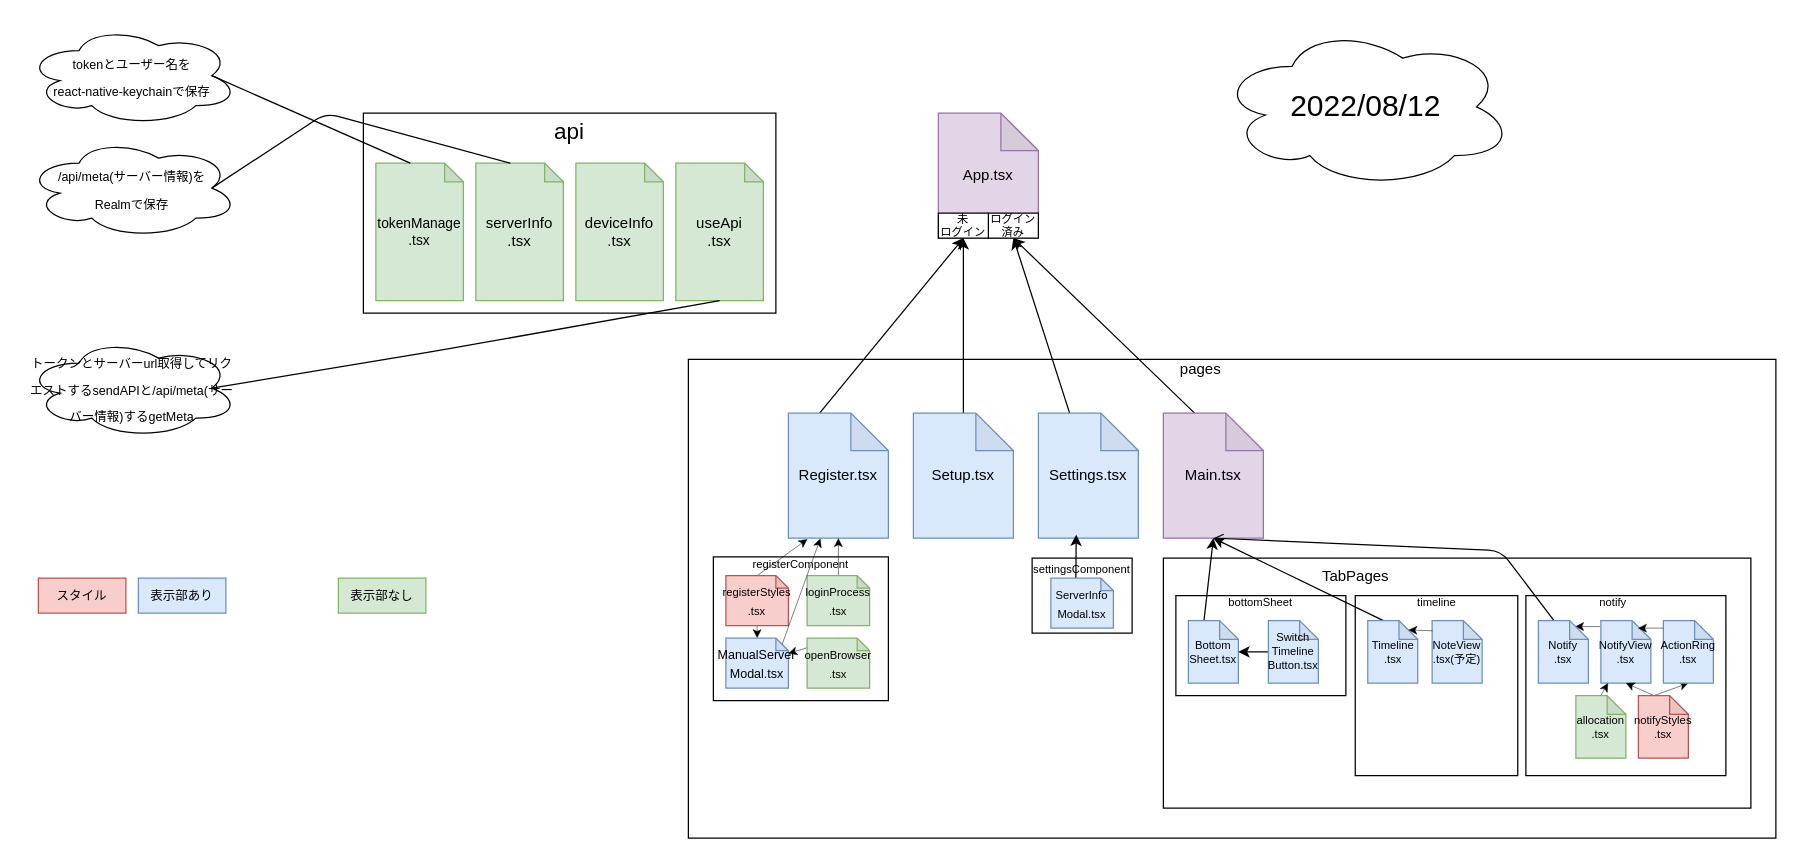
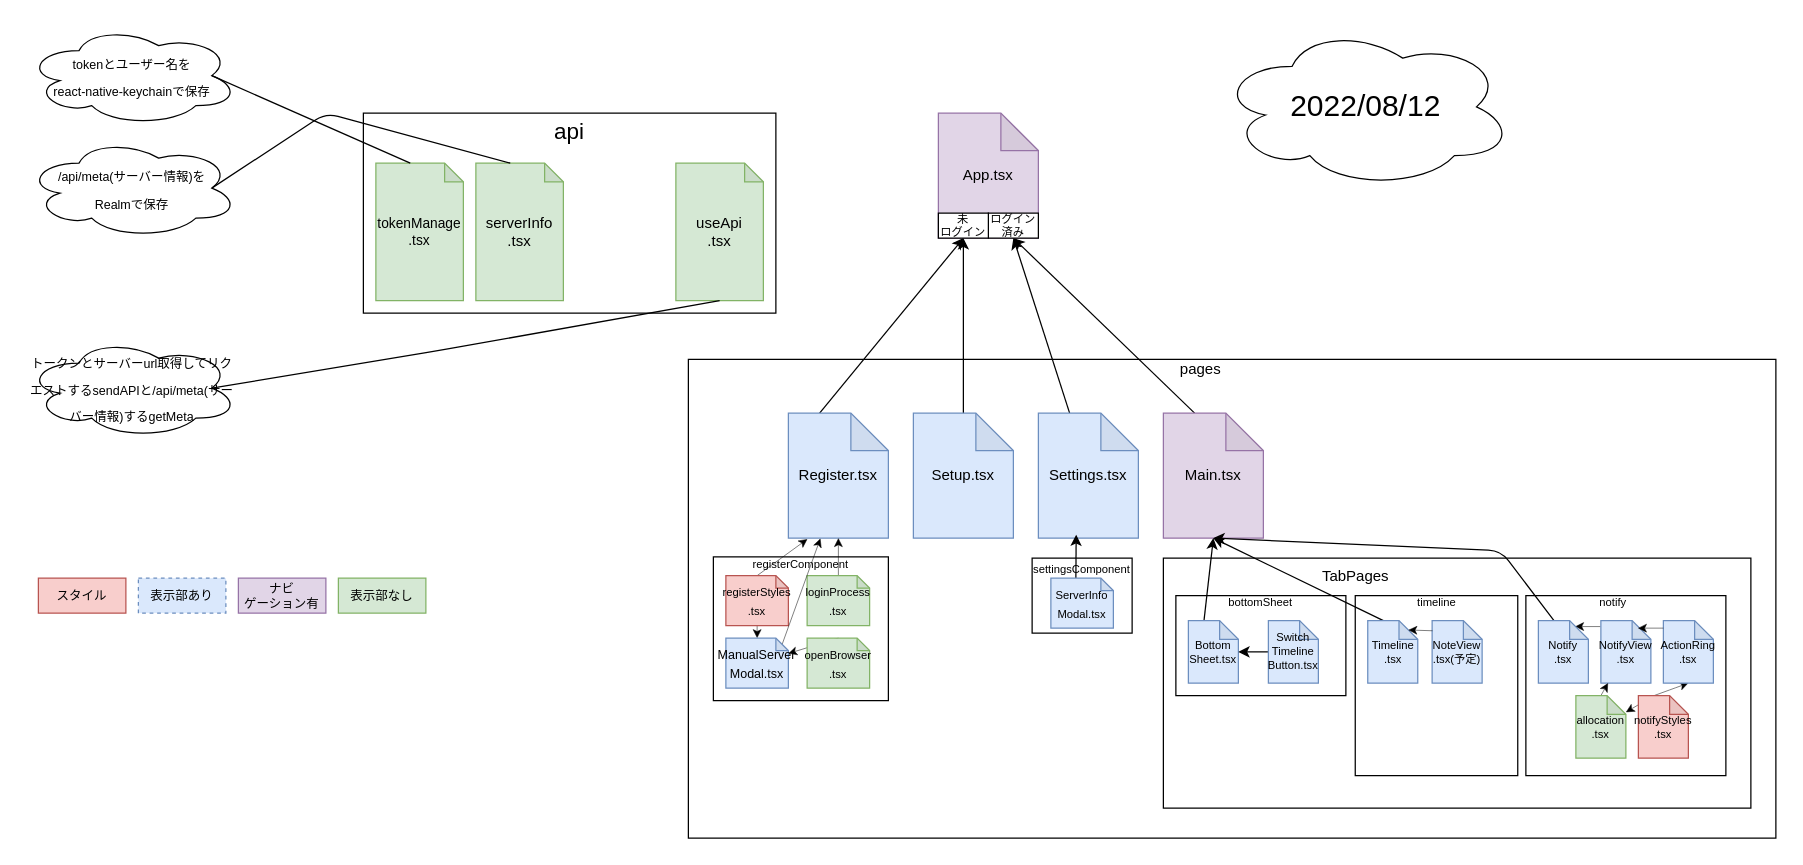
node "deviceInfo .tsx": removed
edge "Notify .tsx" -> "Main.tsx": arrowhead open -> classic
node "表示部あり": style solid -> dashed
node "ナビ ゲーション有": added
edge "notifyStyles .tsx" -> "NotifyView .tsx": now "notifyStyles .tsx" -> "allocation .tsx"
